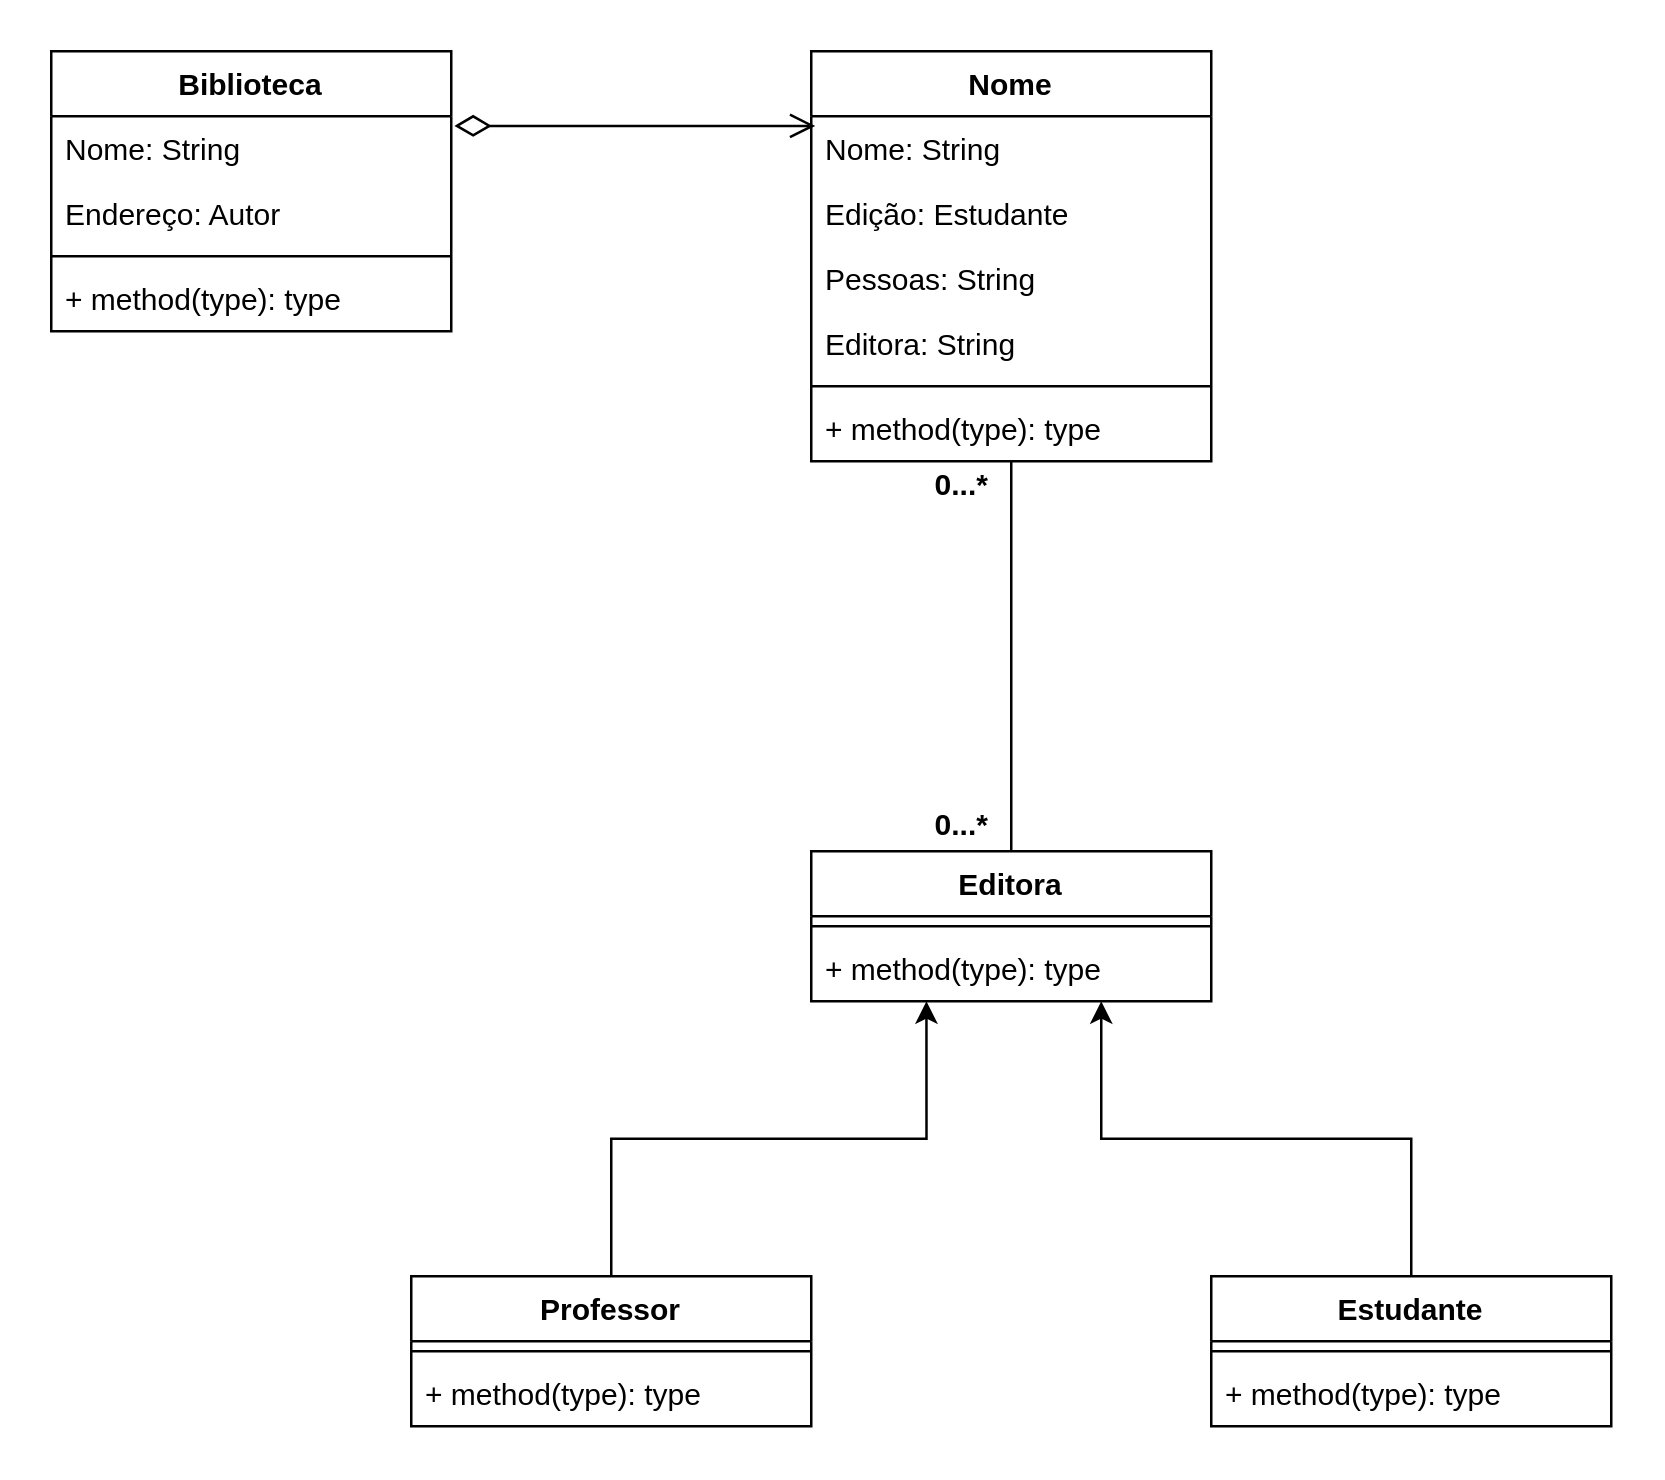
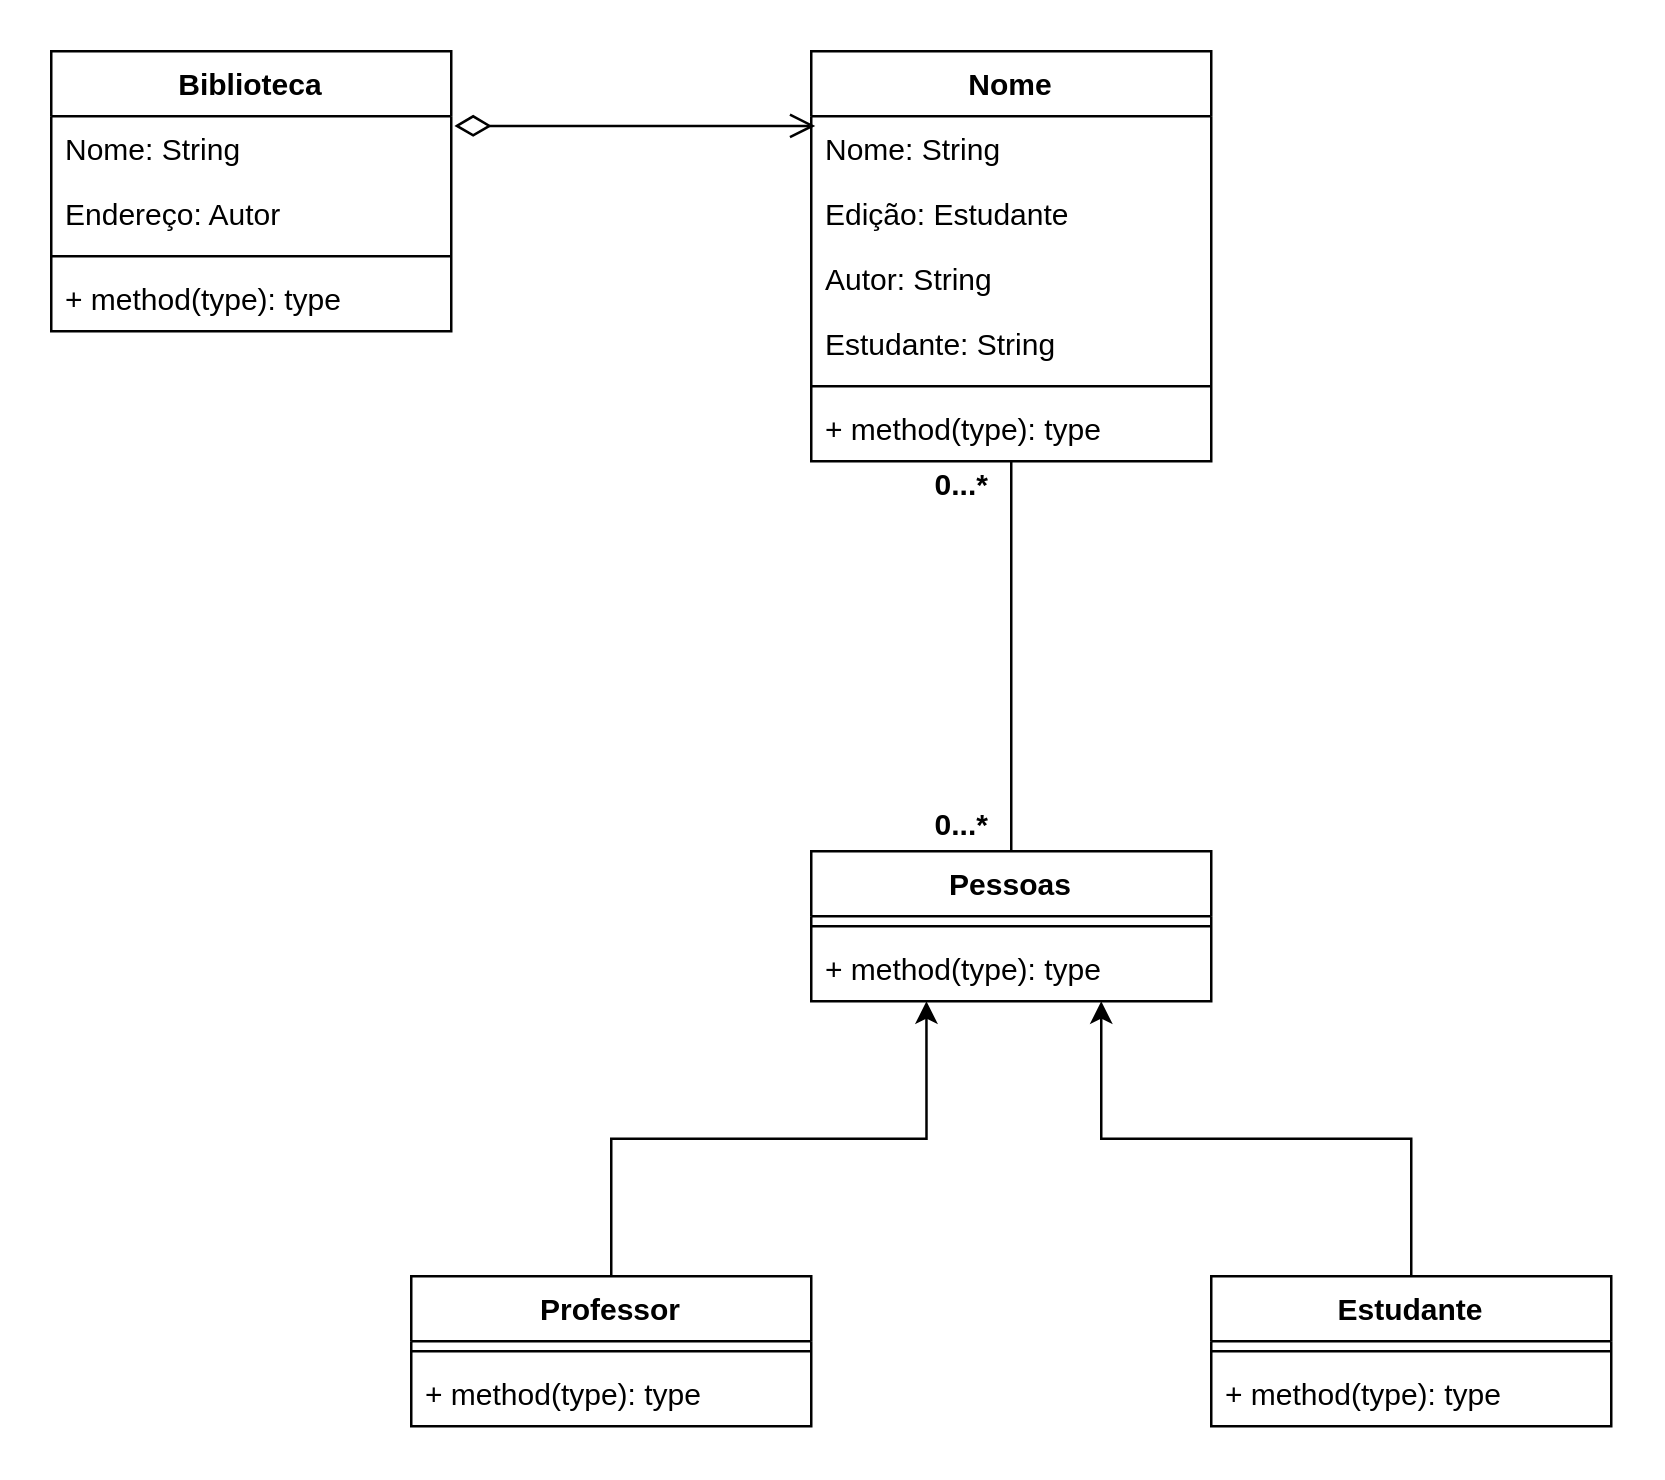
node "Pessoas: String": label "Pessoas: String" -> "Autor: String"
node "Editora: String": label "Editora: String" -> "Estudante: String"
node "Editora": label "Editora" -> "Pessoas"
